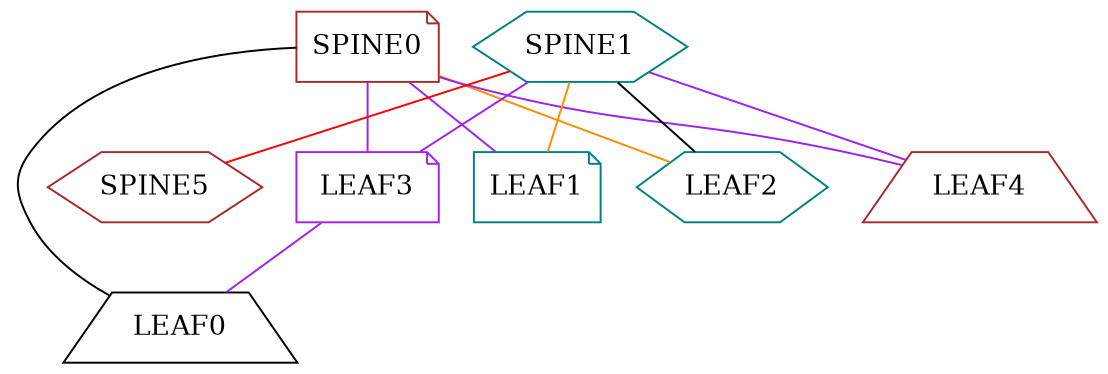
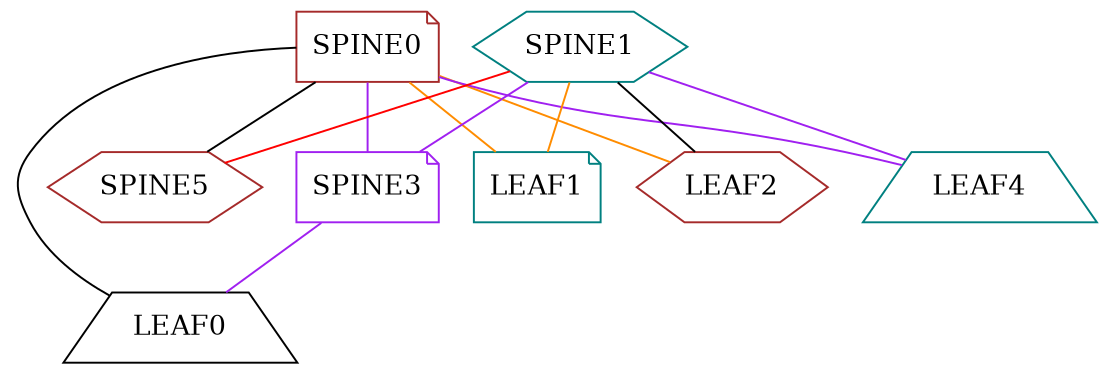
edge "SPINE0" -- "LEAF1": color purple -> darkorange
edge "SPINE0" -- "SPINE5": added
node "LEAF3": label "LEAF3" -> "SPINE3"
node "LEAF2": color teal -> brown
node "LEAF4": color brown -> teal
